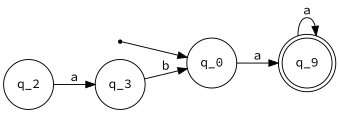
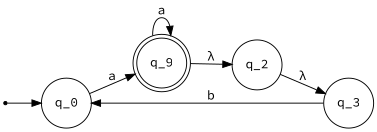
edge "q_9" -> "q_2": added, label "λ"
edge "q_2" -> "q_3": label "a" -> "λ"
